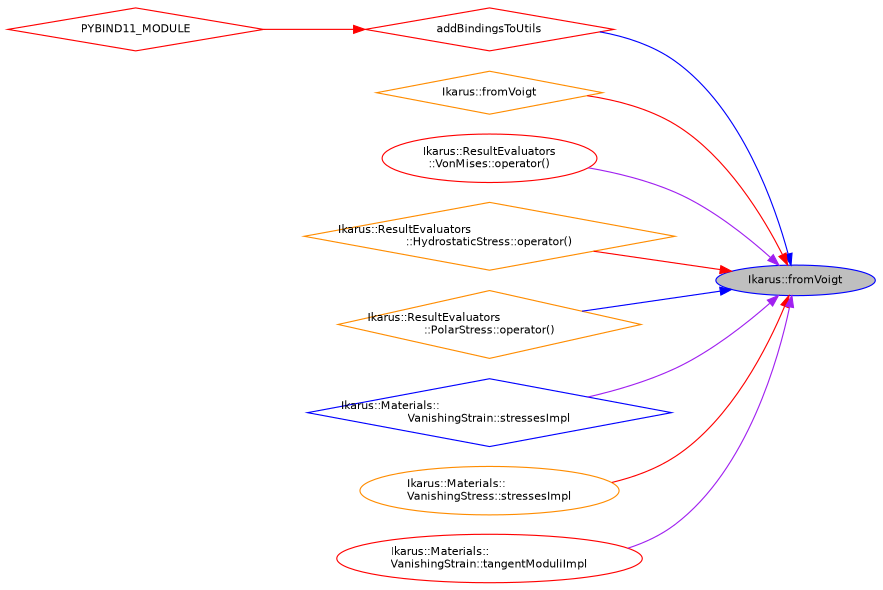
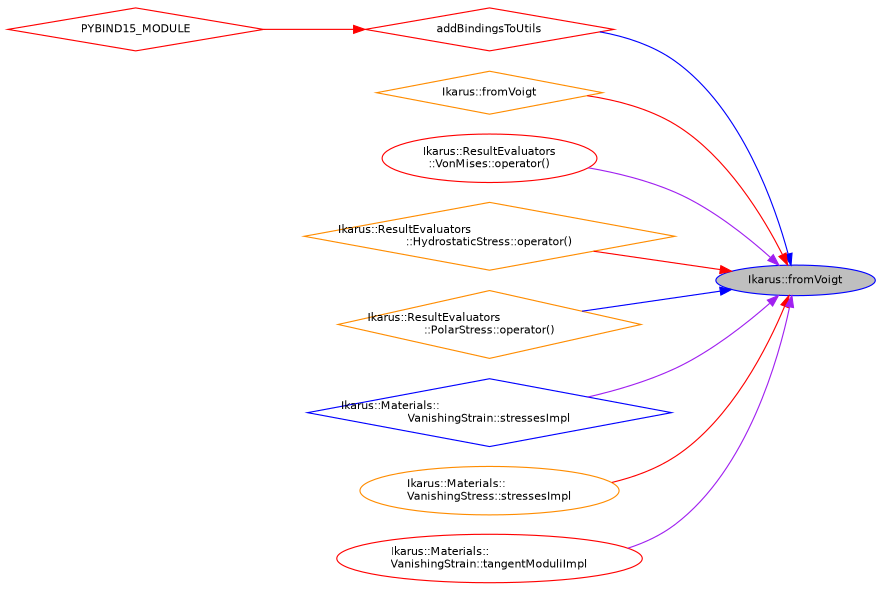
node "PYBIND11_MODULE": label "PYBIND11_MODULE" -> "PYBIND15_MODULE"
